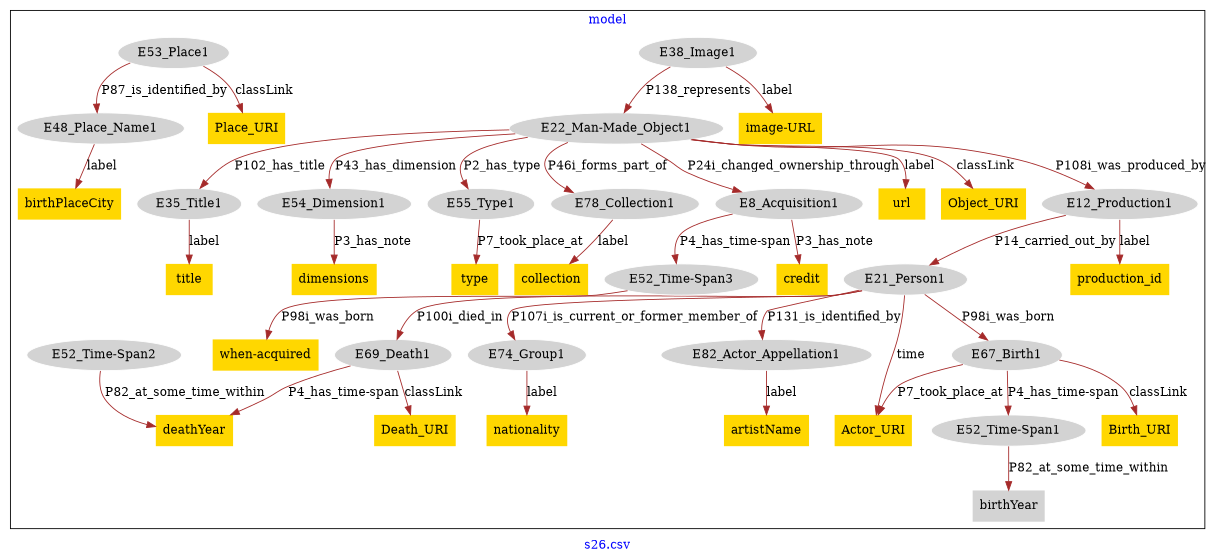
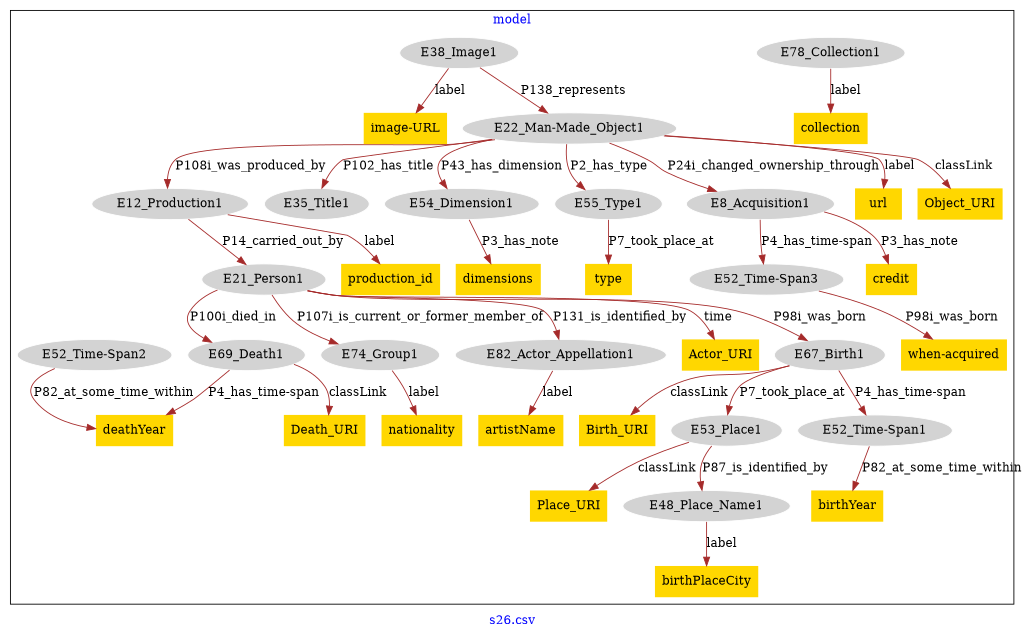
edge "E22_Man-Made_Object1" -> "E78_Collection1": removed, label "P46i_forms_part_of"
node "title": removed
edge "E67_Birth1" -> "Actor_URI": now "E67_Birth1" -> "E53_Place1"
node "birthYear": fillcolor lightgray -> gold
